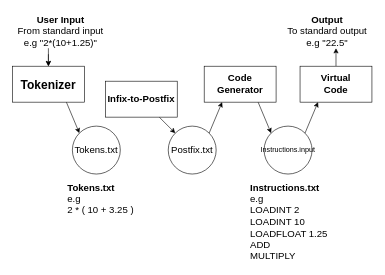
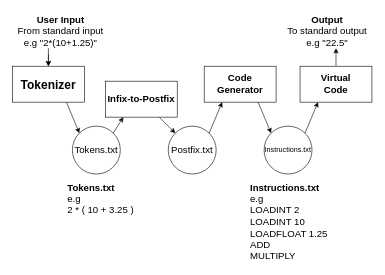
edge "Tokens.txt" -> "Infix-to-Postfix": added
node "Instructions.input": label "Instructions.input" -> "Instructions.txt"
